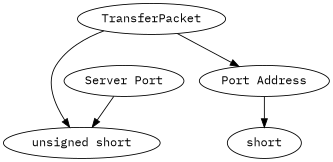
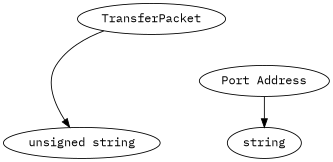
edge "TransferPacket" -> "Port Address": removed
node "Server Port": removed
node "unsigned short": label "unsigned short" -> "unsigned string"
node "short": label "short" -> "string"
